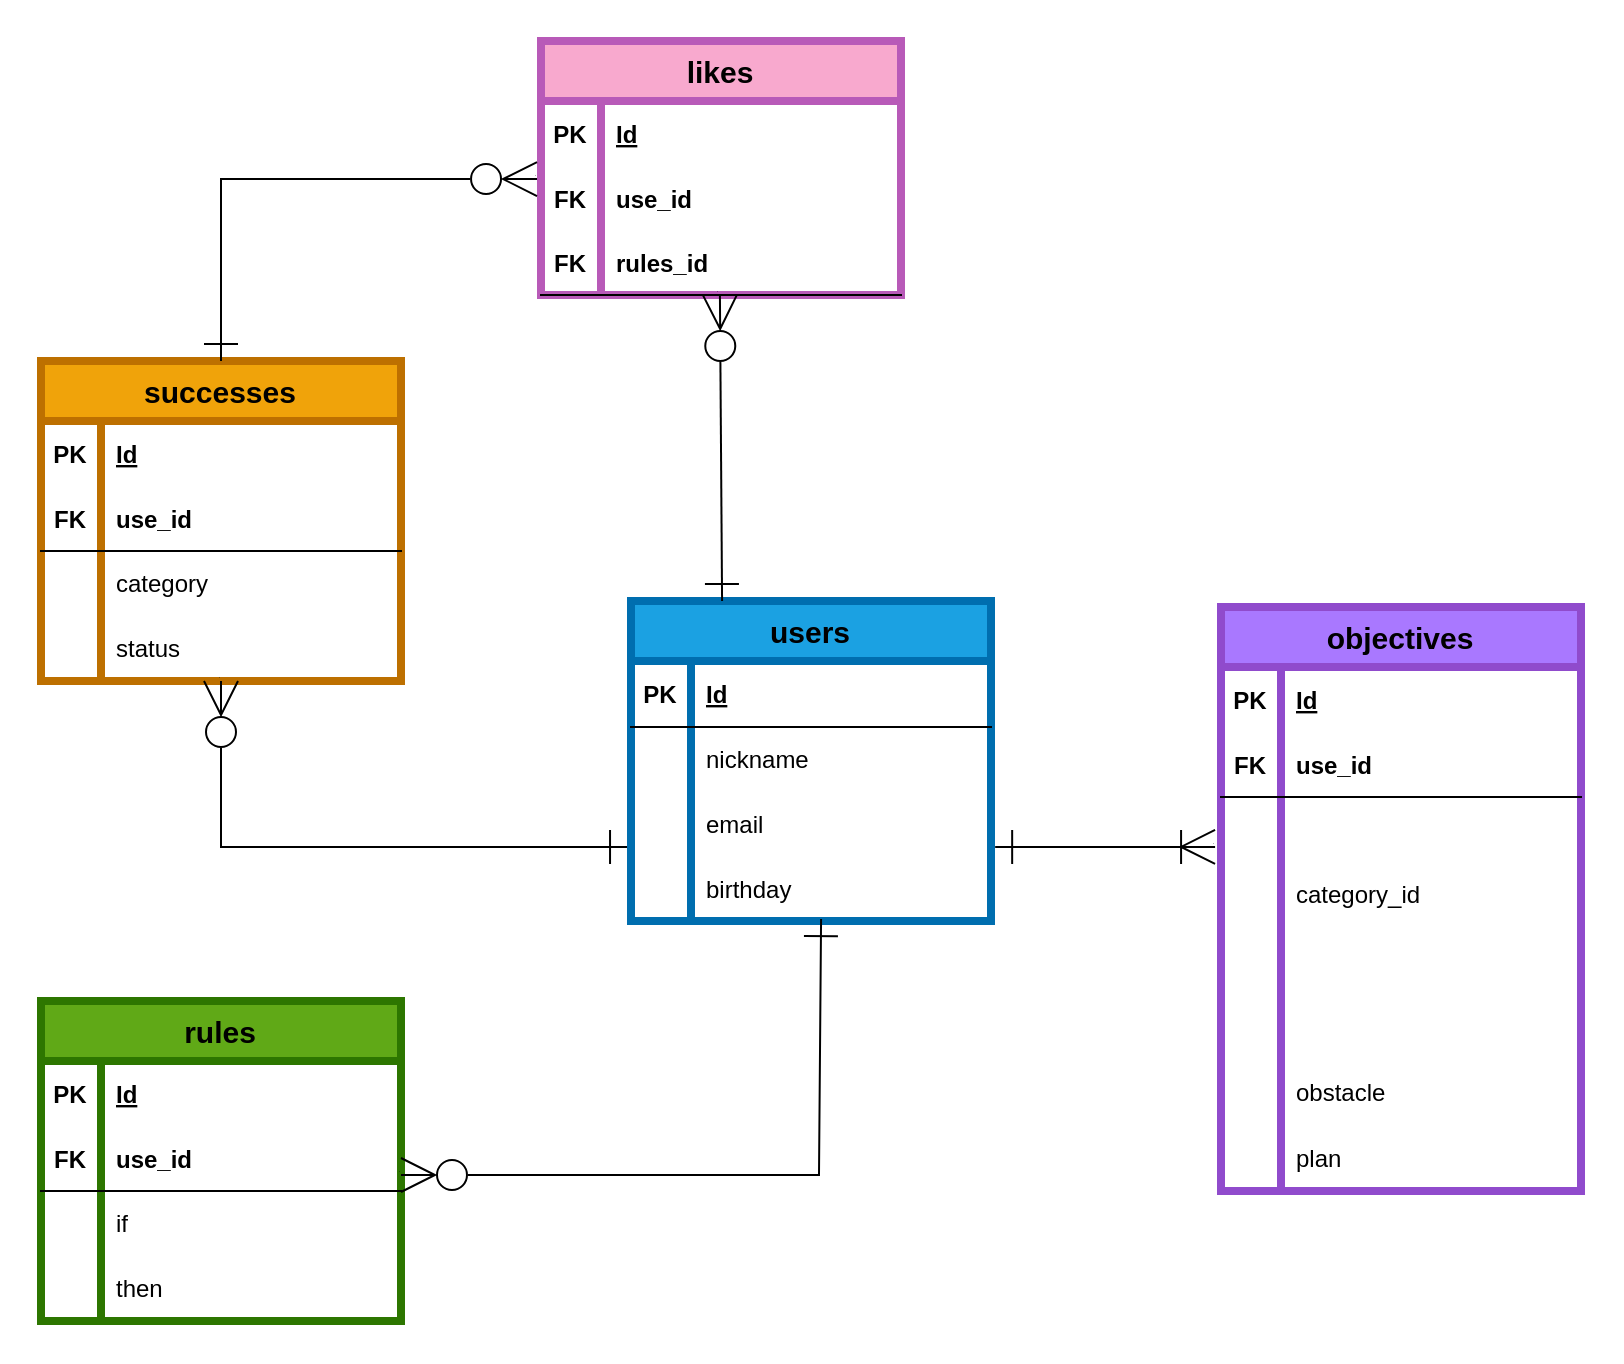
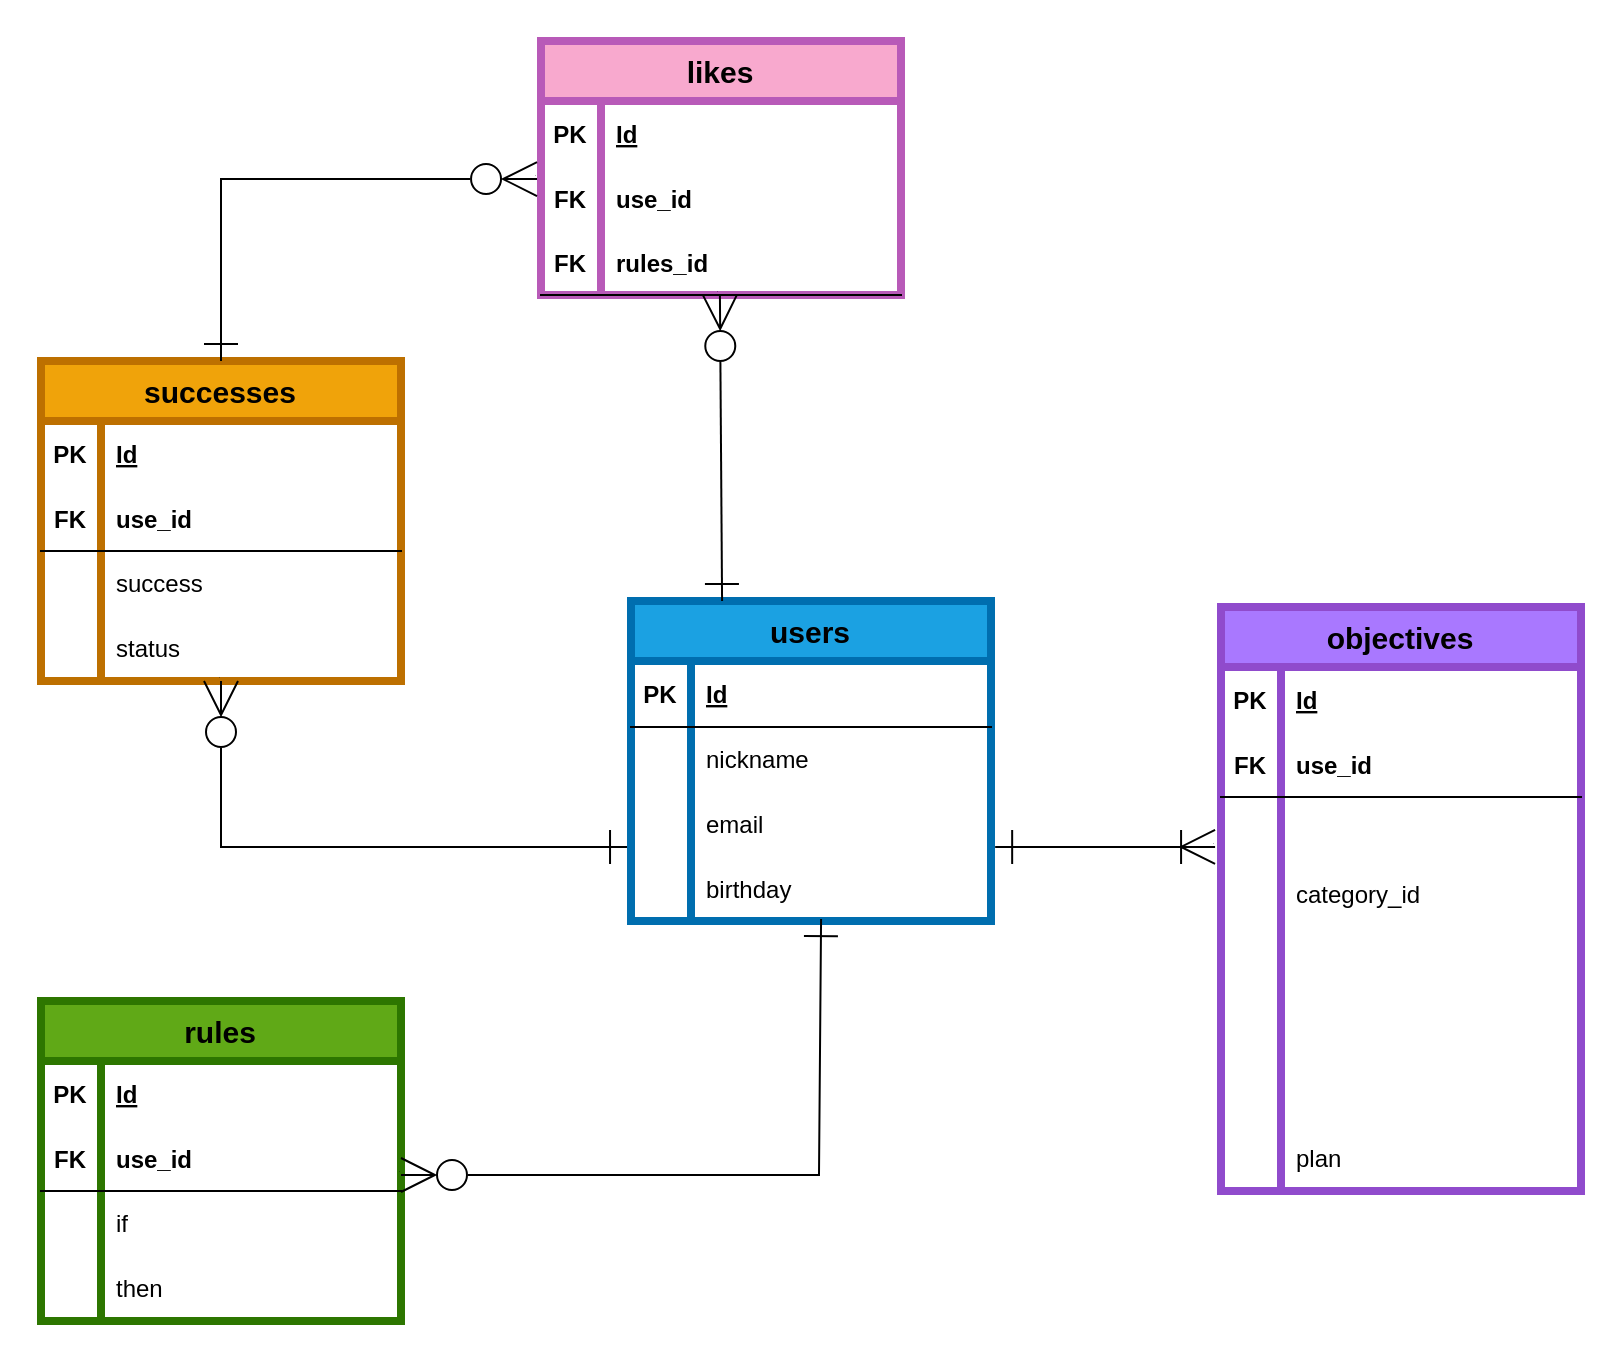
node "category": label "category" -> "success"
node "obstacle": removed
